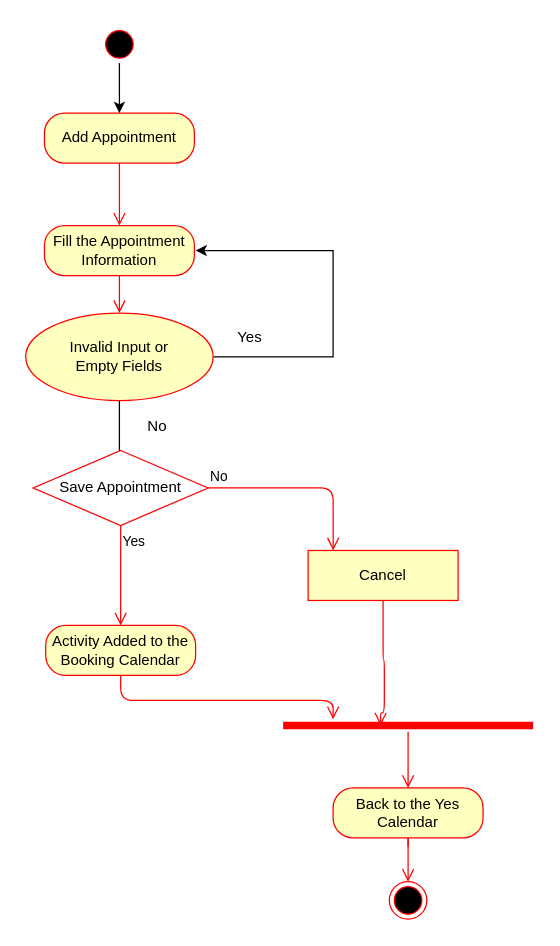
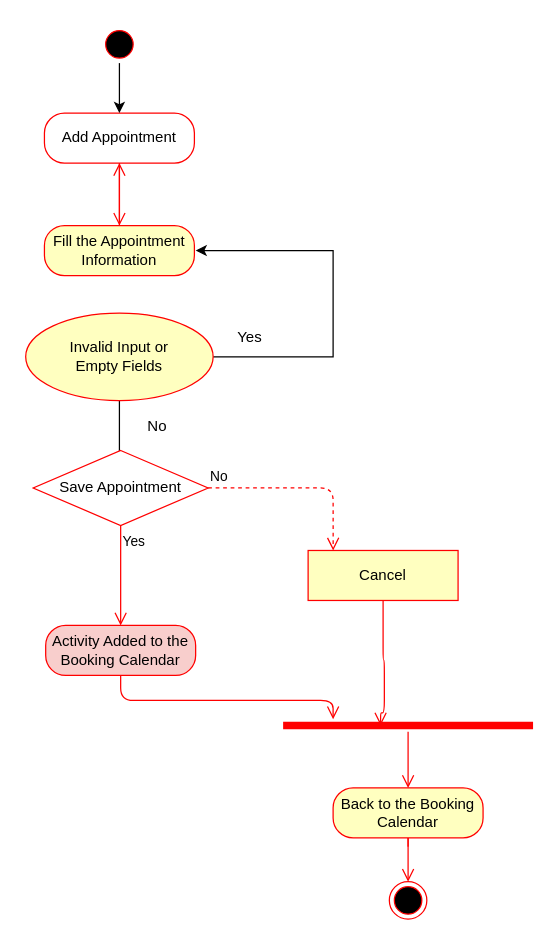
node "Add Appointment": fillcolor #ffffc0 -> #ffffff
edge "Fill the Appointment Information" -> "Invalid Input or Empty Fields": now "Fill the Appointment Information" -> "Add Appointment"
edge "Save Appointment" -> "Cancel": style solid -> dashed
node "Activity Added to the Booking Calendar": fillcolor #ffffc0 -> #f8cecc
node "Back to the Yes Calendar": label "Back to the Yes Calendar" -> "Back to the Booking Calendar"
